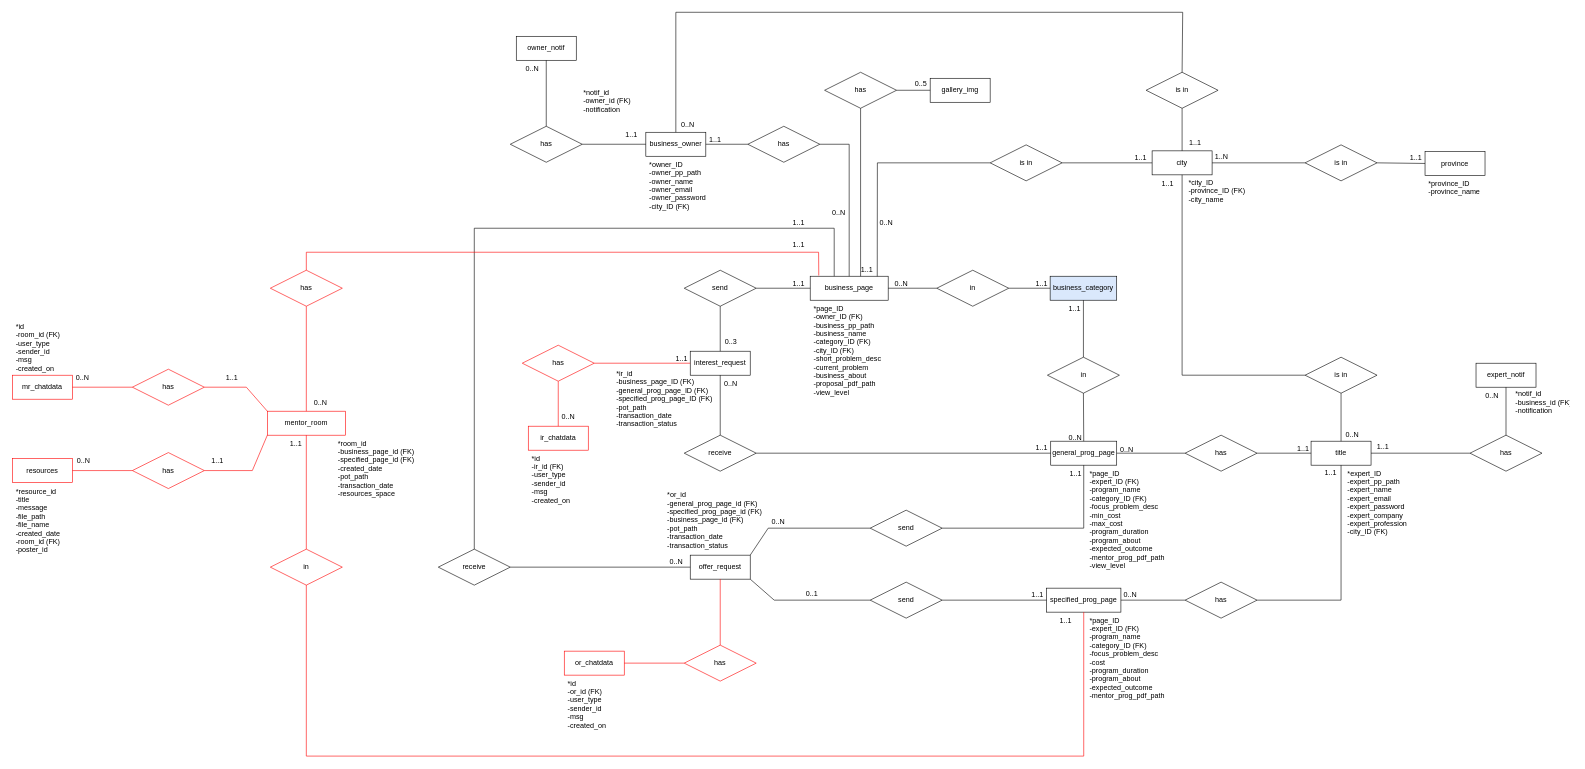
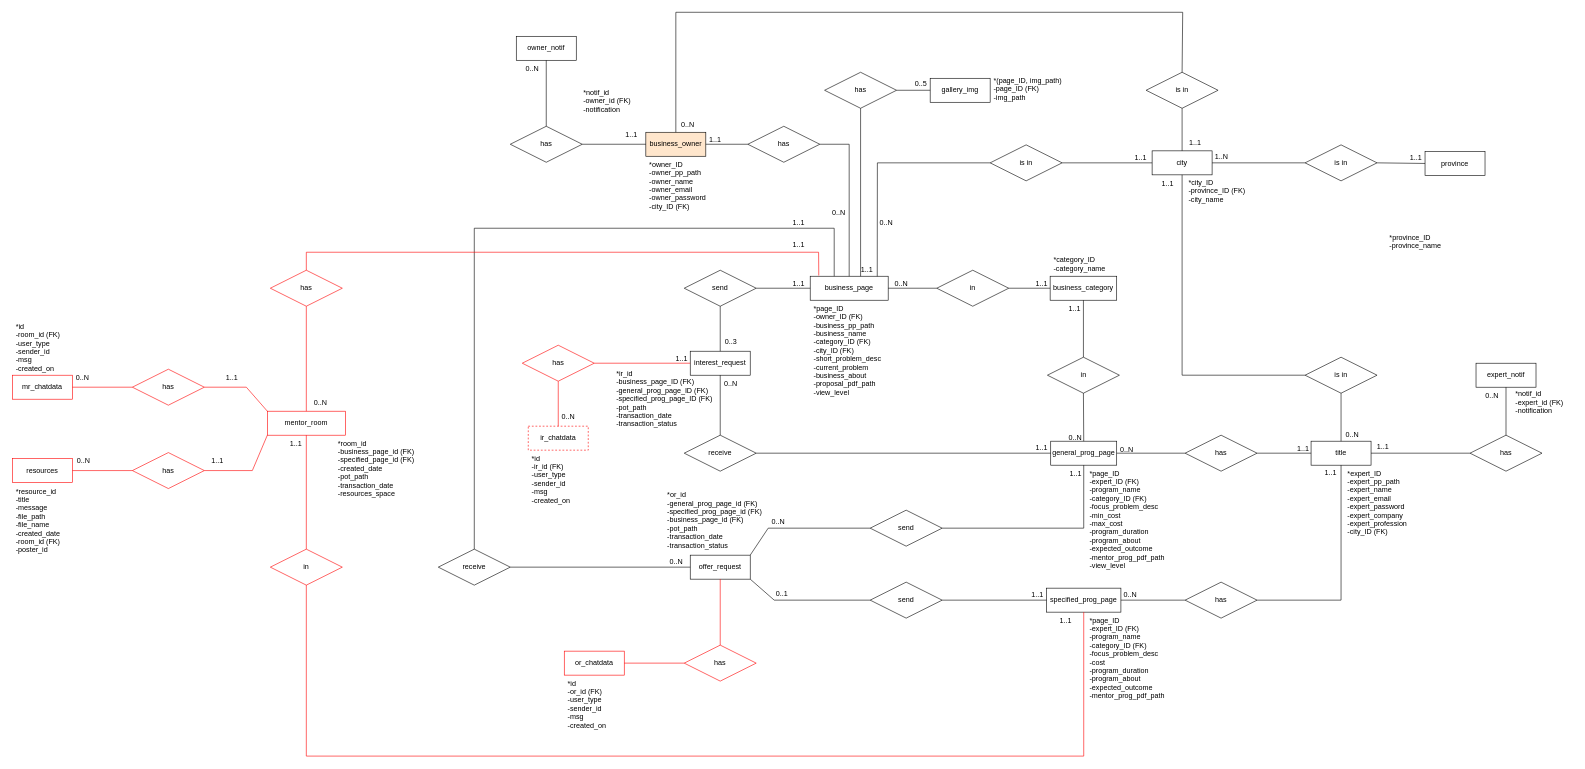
node "*(page_ID, img_path) -page_ID (FK) -img_path": added
node "business_owner": fillcolor #ffffff -> #ffe6cc
node "*province_ID -province_name": moved (1455, 194) -> (1416, 248)
node "*category_ID -category_name": added
node "business_category": fillcolor #dae8fc -> #ffffff
node "*notif_id -business_id (FK) -notification": label "*notif_id -business_id (FK) -notification" -> "*notif_id -expert_id (FK) -notification"
node "ir_chatdata": style solid -> dashed
node "0..1": moved (815, 595) -> (785, 595)
